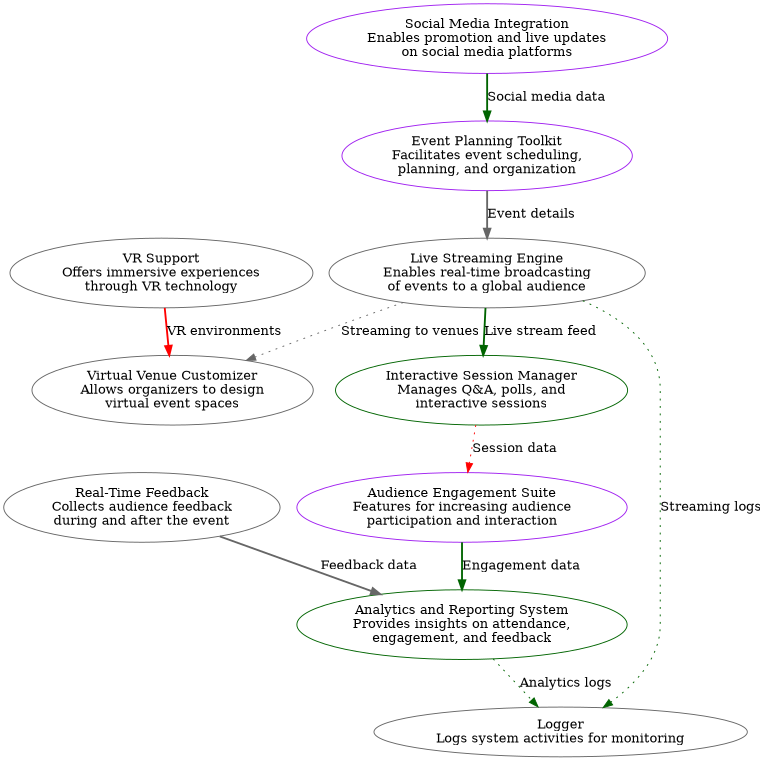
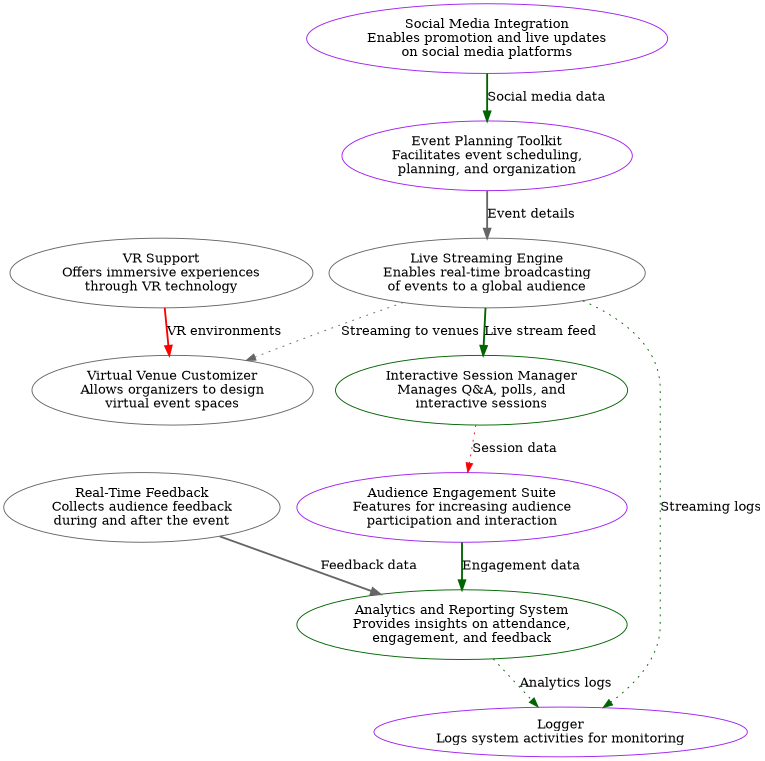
node "Logger Logs system activities for monitoring": color gray40 -> purple
